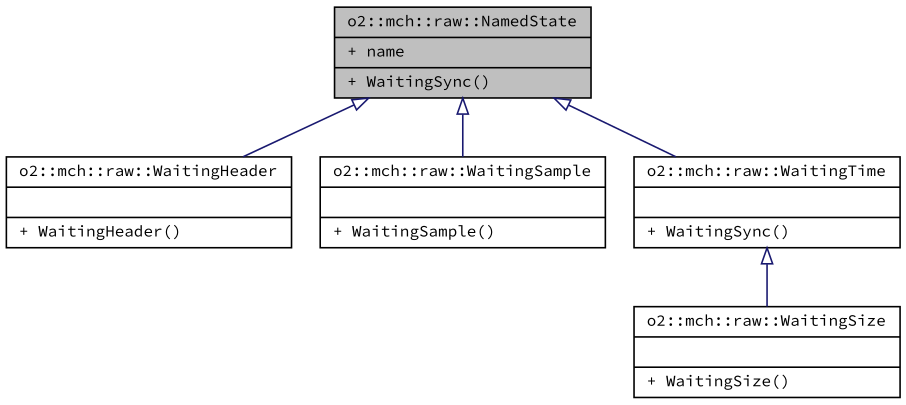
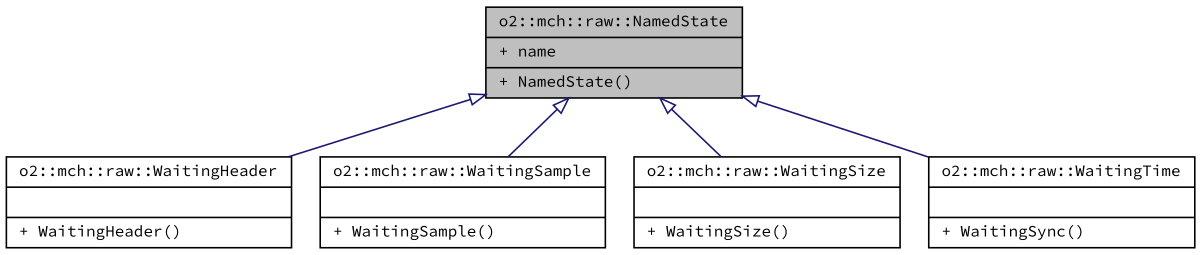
node "o2::mch::raw::NamedState": text "+ WaitingSync()" -> "+ NamedState()"
edge "o2::mch::raw::WaitingSize" -> "o2::mch::raw::WaitingTime": now "o2::mch::raw::WaitingSize" -> "o2::mch::raw::NamedState"
